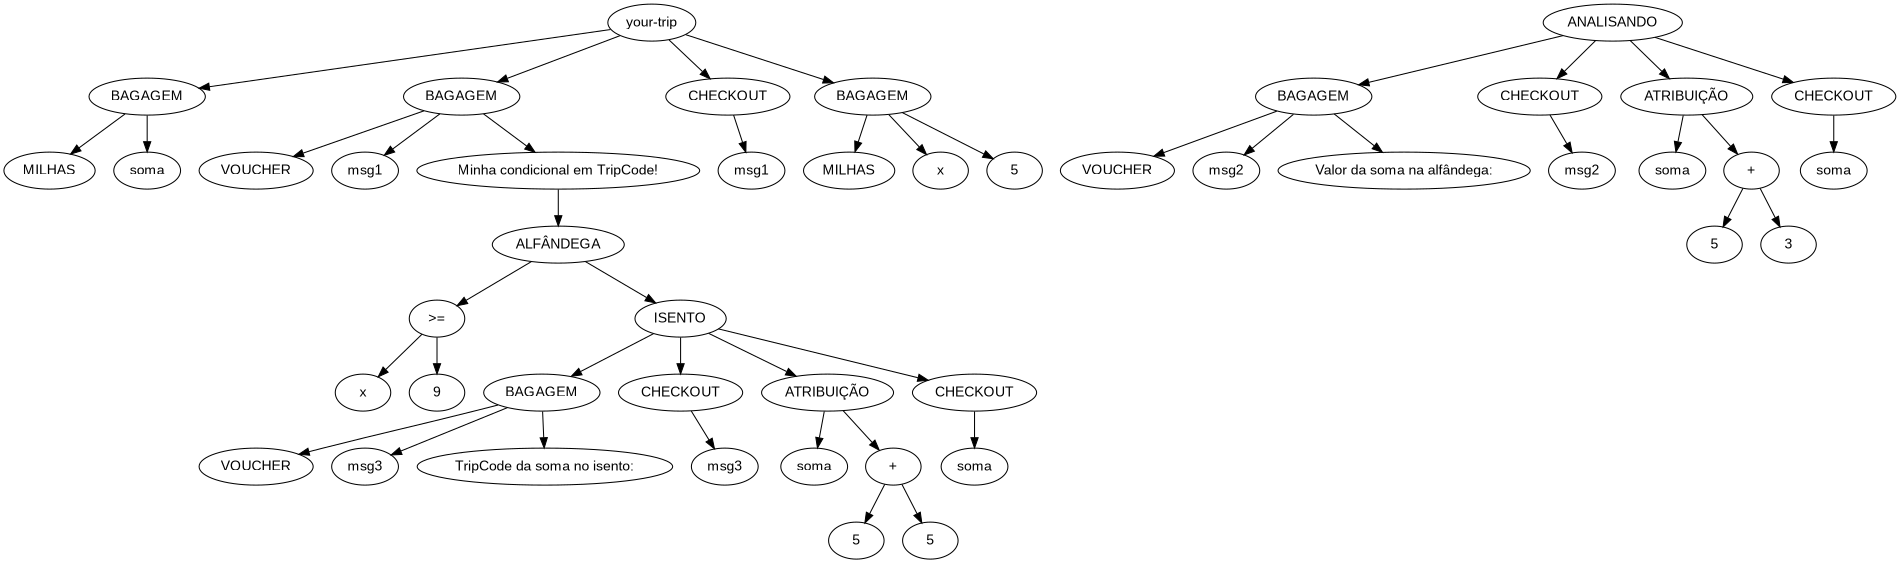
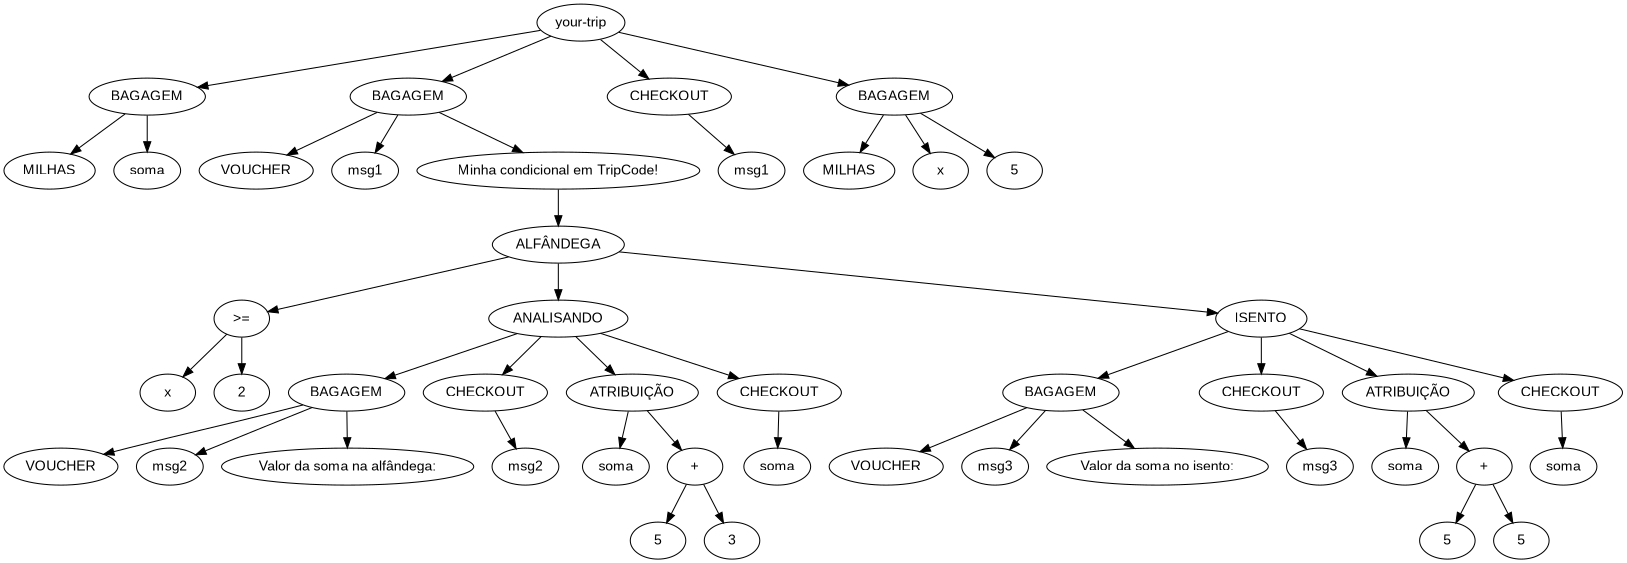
edge "ALFÂNDEGA" -> "ANALISANDO": added
node "9": label "9" -> "2"
node "TripCode da soma no isento:": label "TripCode da soma no isento:" -> "Valor da soma no isento:"
